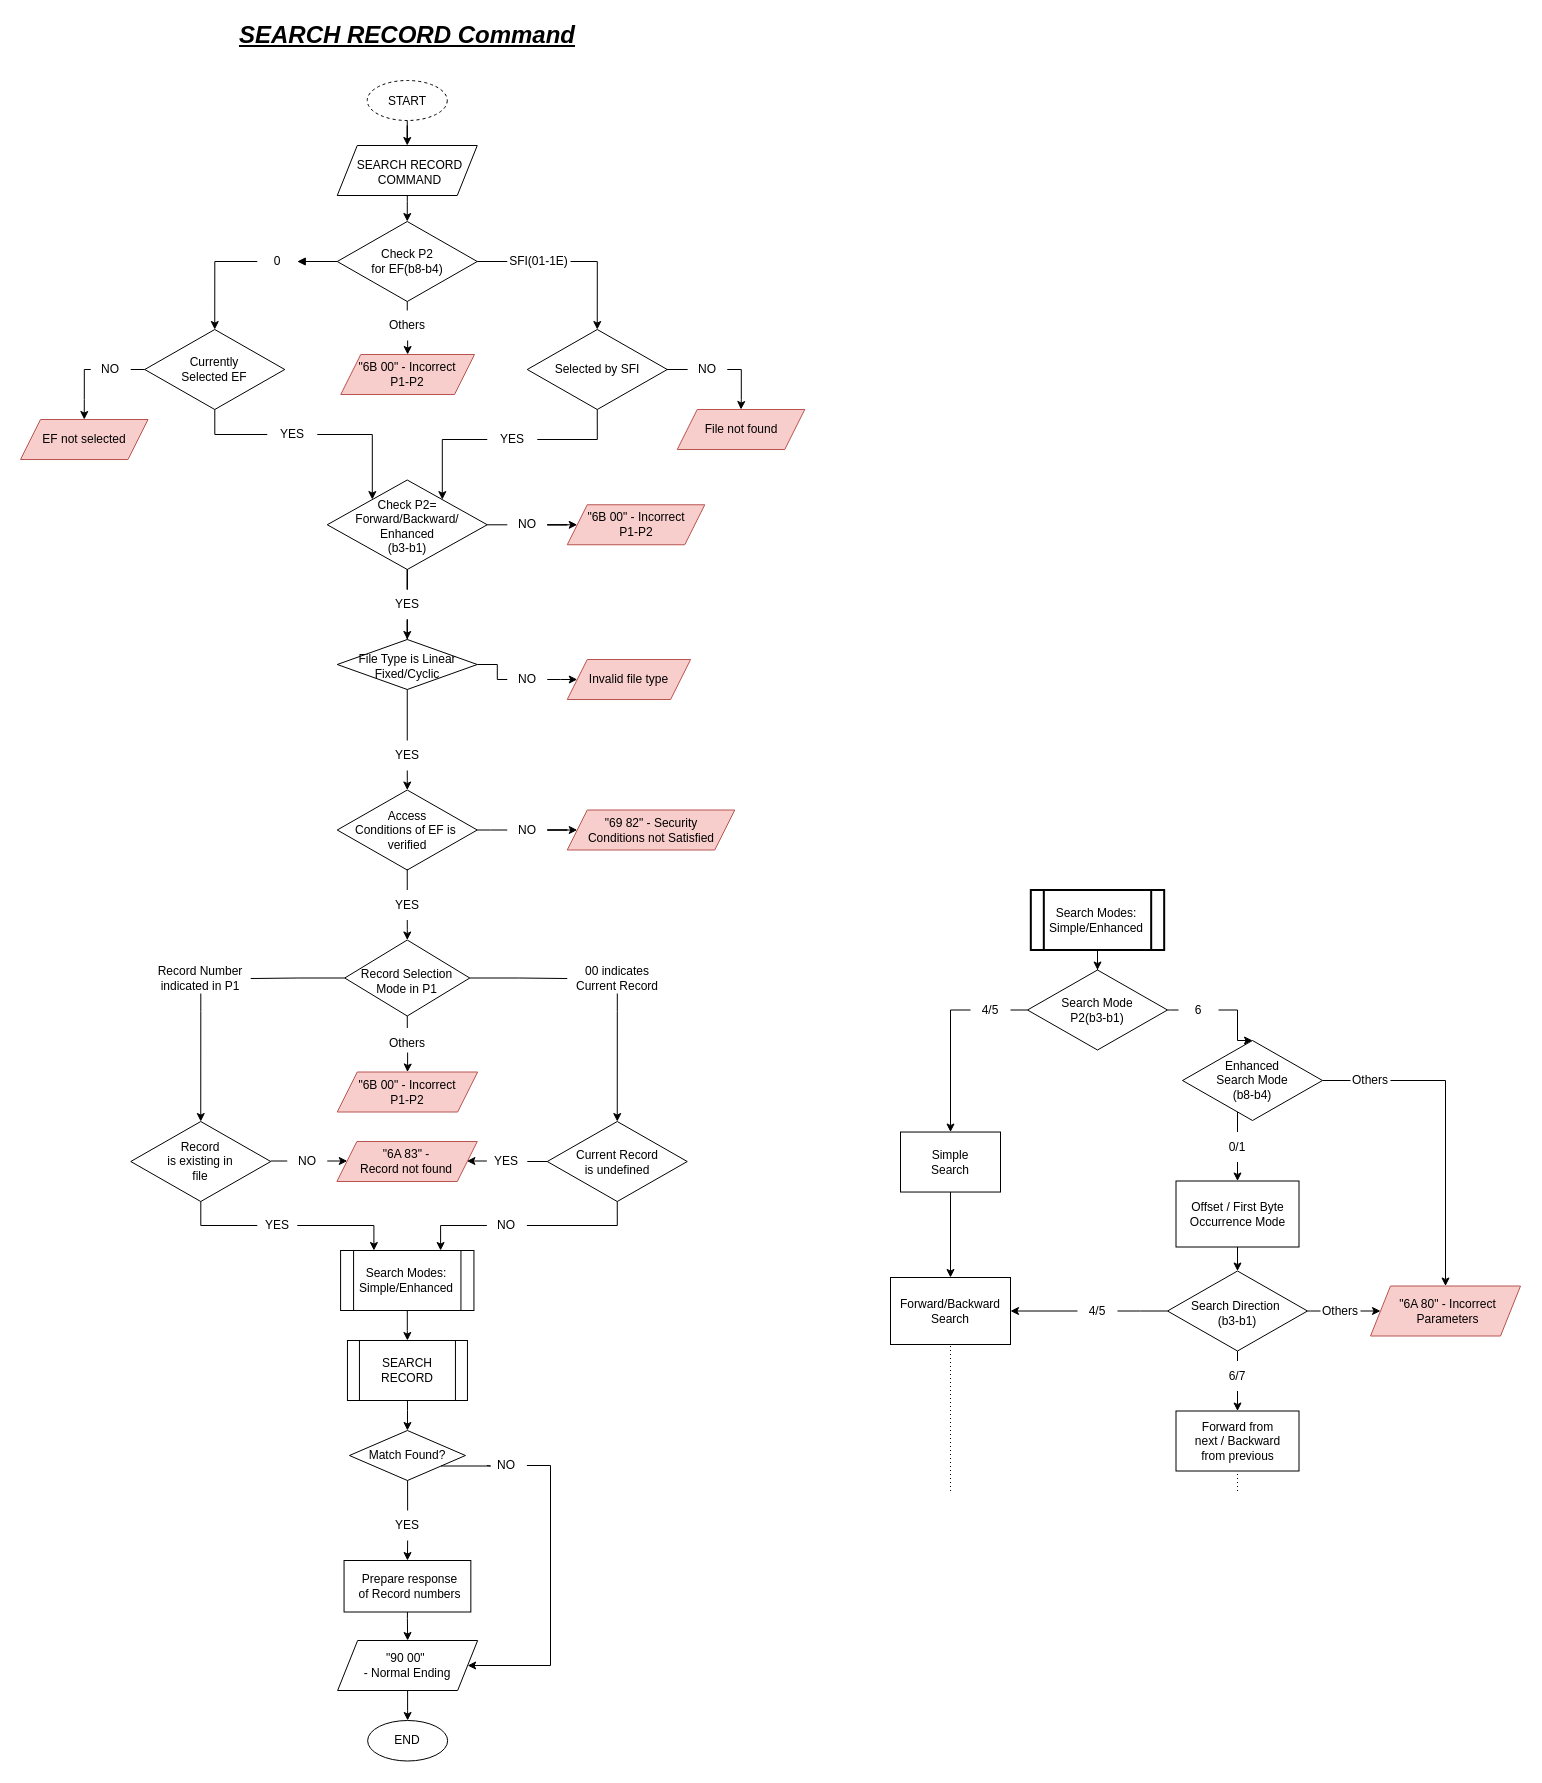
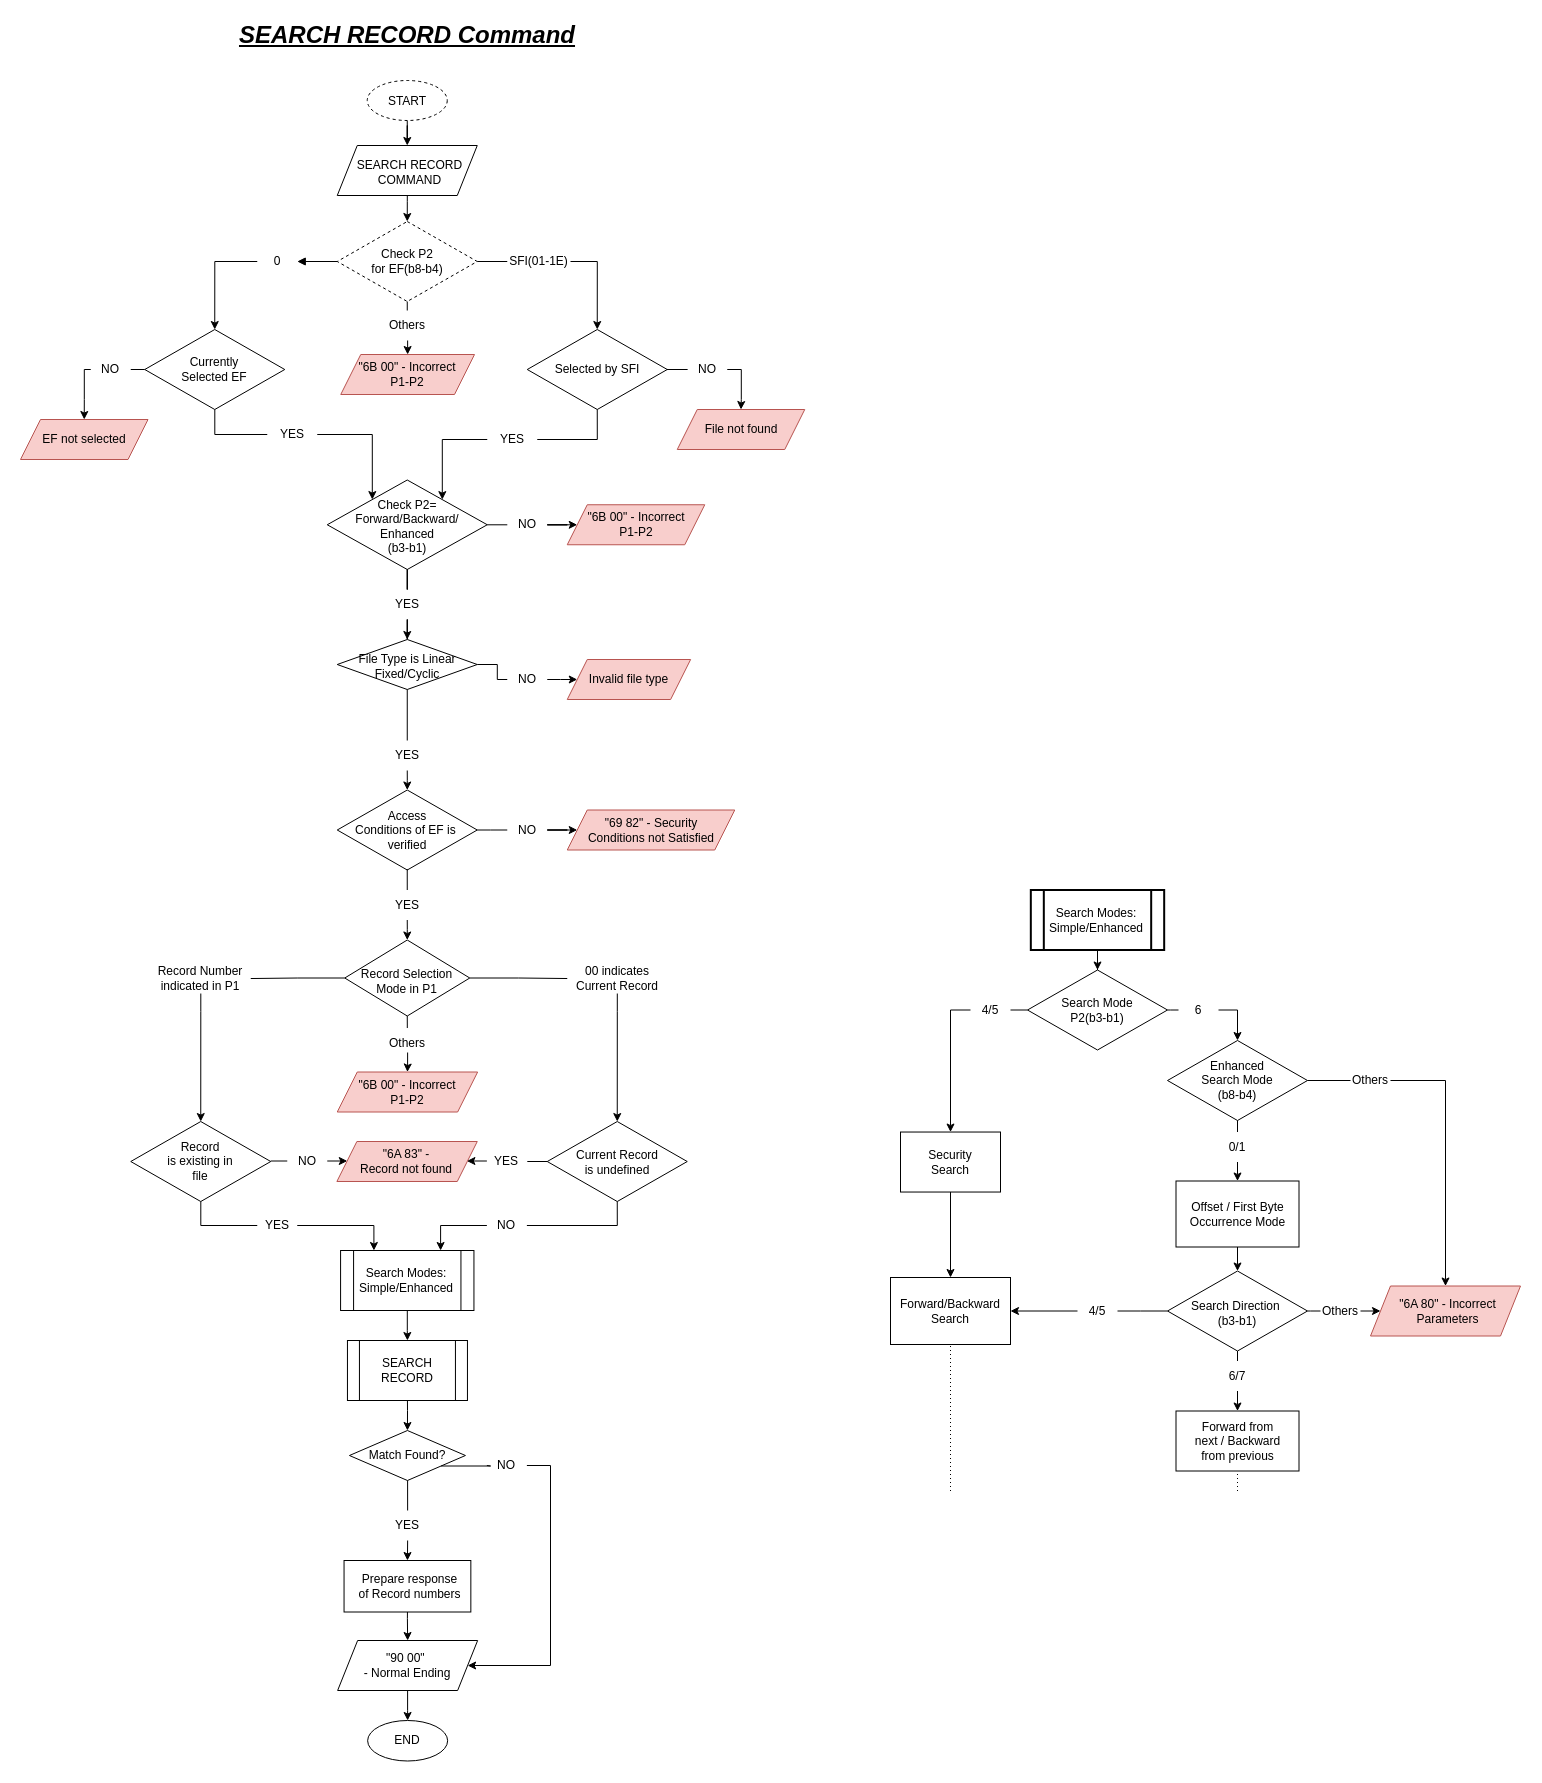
node "Check P2 for EF(b8-b4)": style solid -> dashed
node "Enhanced Search Mode (b8-b4)": moved (1253, 1081) -> (1238, 1081)
node "Simple Search": label "Simple Search" -> "Security Search"
